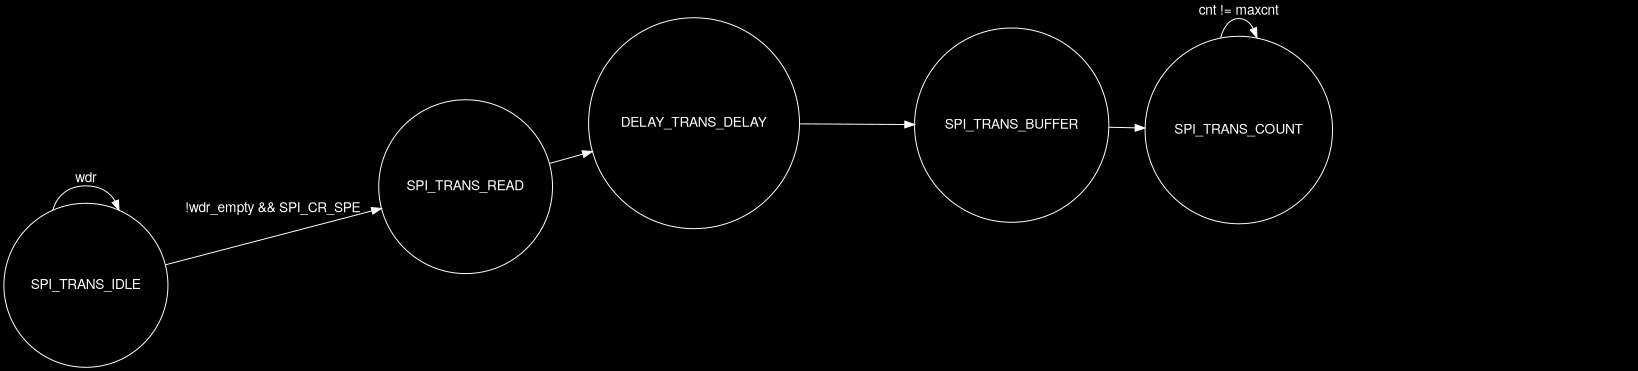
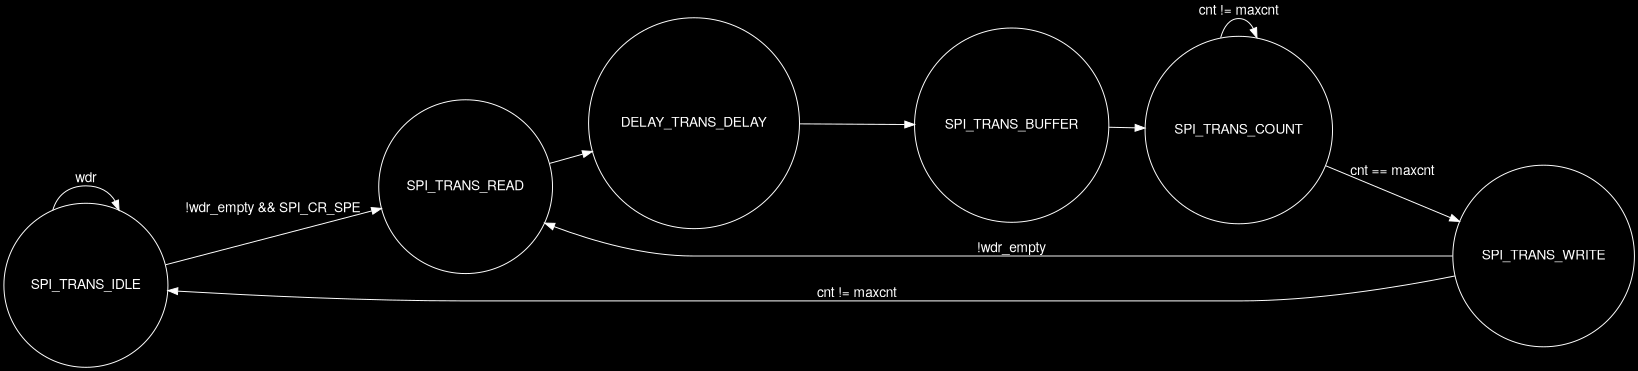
node "SPI_TRANS_WRITE": added
